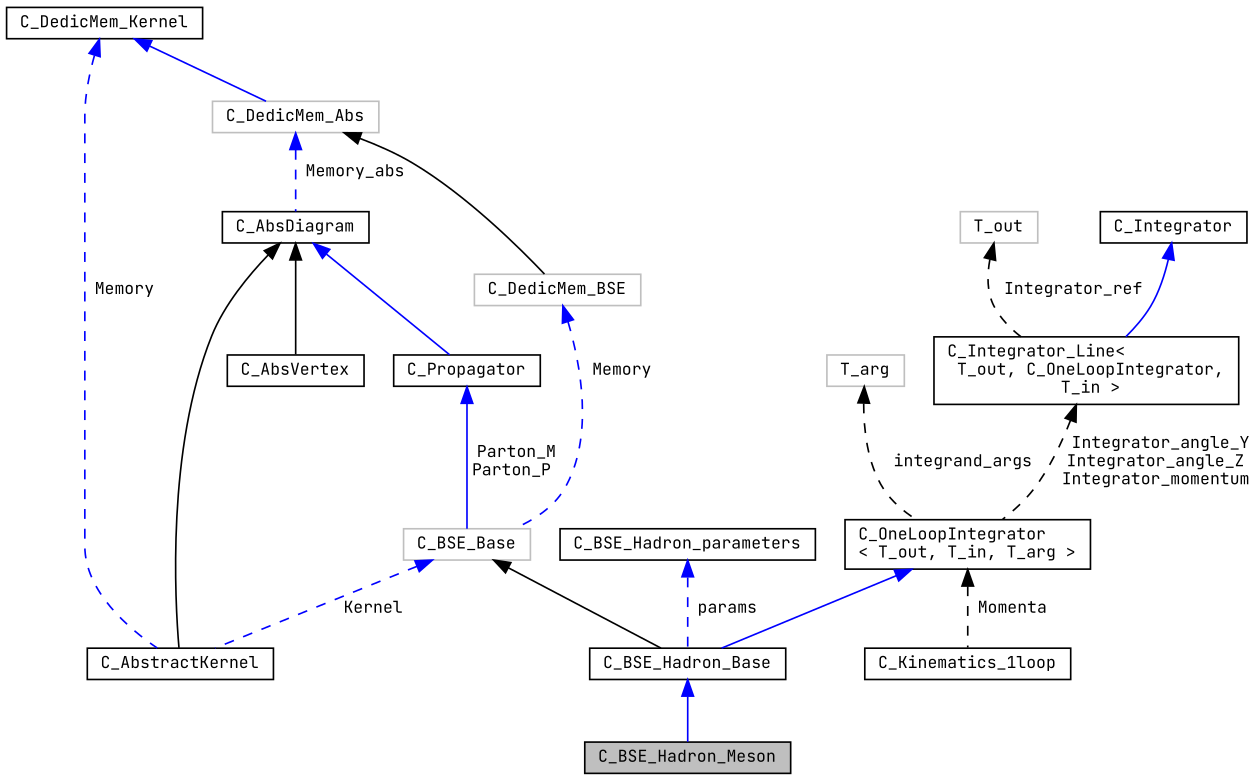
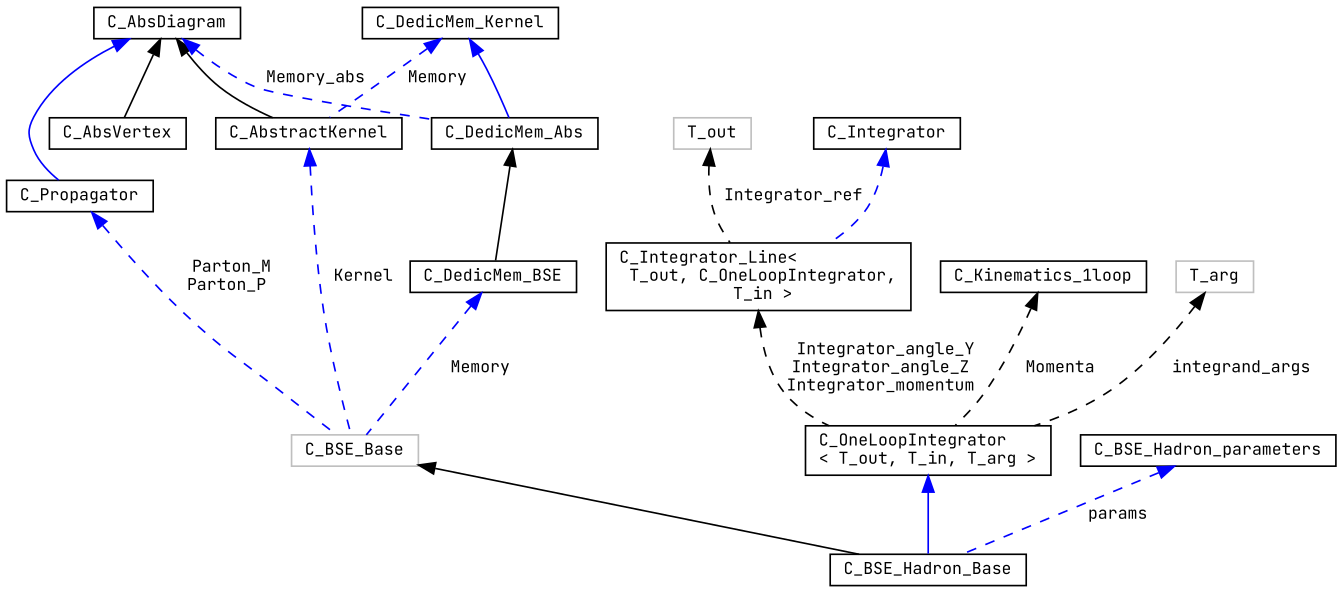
node "C_DedicMem_Abs": color grey75 -> black
edge "C_AbsDiagram" -> "C_DedicMem_Abs": reversed
node "C_DedicMem_BSE": color grey75 -> black
edge "C_Integrator_Line< T_out, C_OneLoopIntegrator, T_in >" -> "C_Integrator": style solid -> dashed
edge "C_BSE_Base" -> "C_Propagator": style solid -> dashed
edge "C_AbstractKernel" -> "C_BSE_Base": reversed
edge "C_Kinematics_1loop" -> "C_OneLoopIntegrator < T_out, T_in, T_arg >": reversed
node "C_BSE_Hadron_Meson": removed
